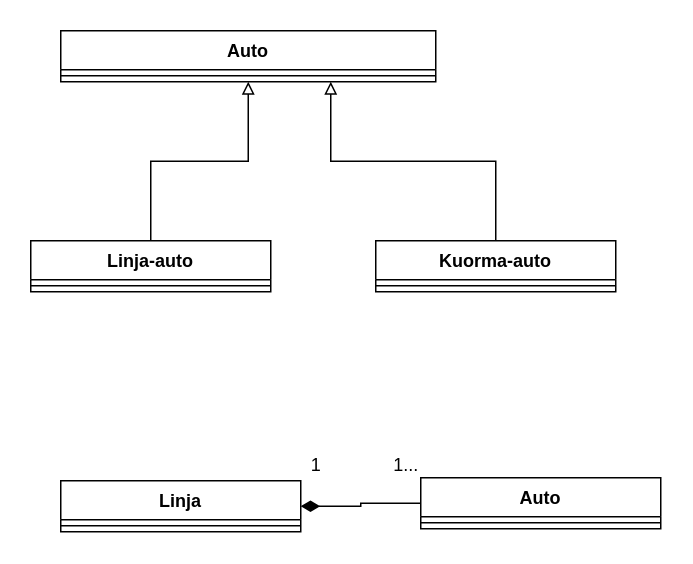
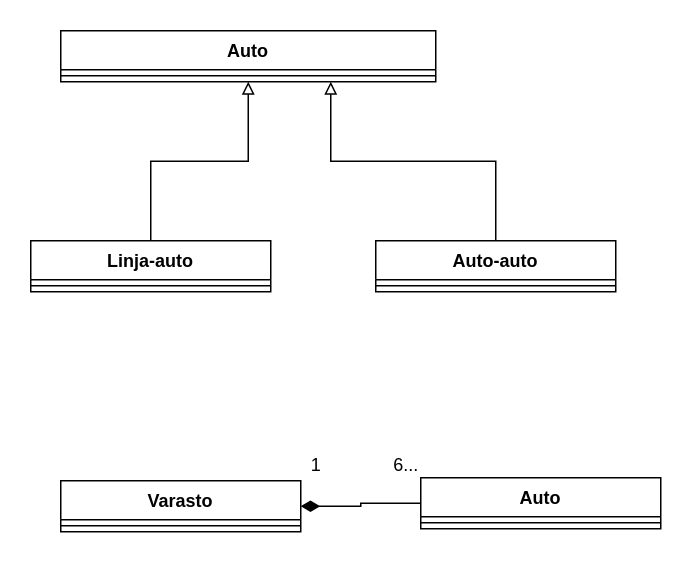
node "Kuorma-auto": label "Kuorma-auto" -> "Auto-auto"
node "1...": label "1..." -> "6..."
node "Linja": label "Linja" -> "Varasto"
